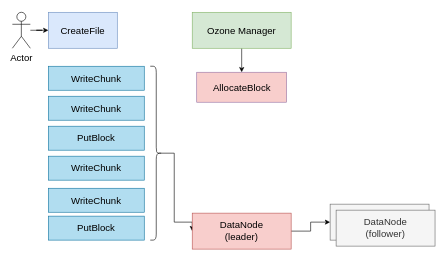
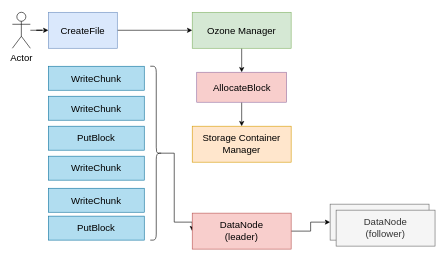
edge "CreateFile" -> "Ozone Manager": added
edge "AllocateBlock" -> "Storage ContainerManager": added
node "Storage ContainerManager": added
